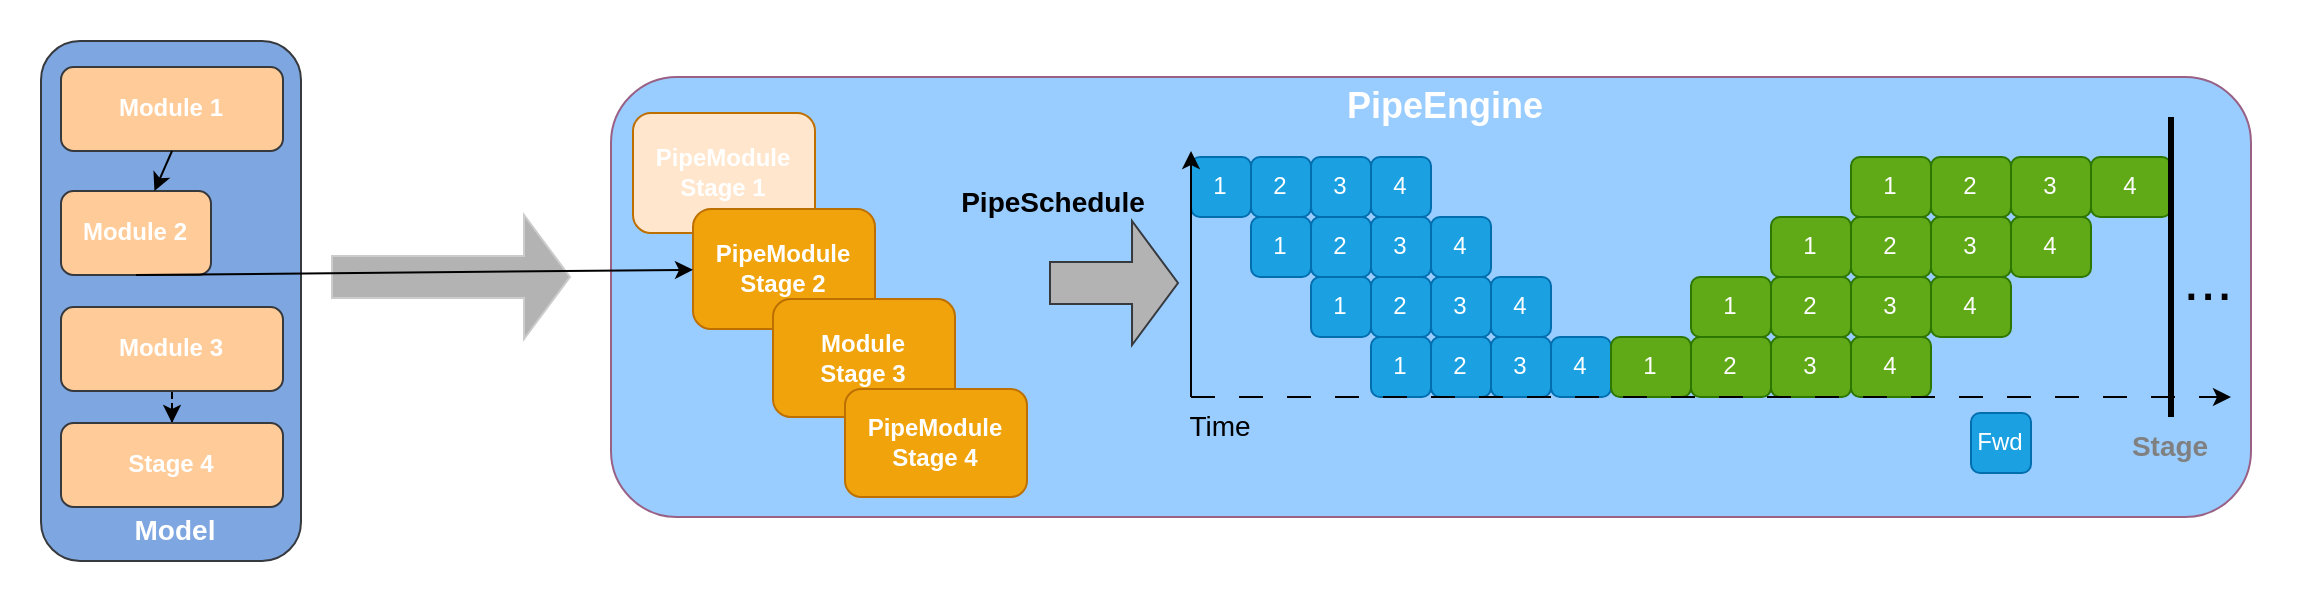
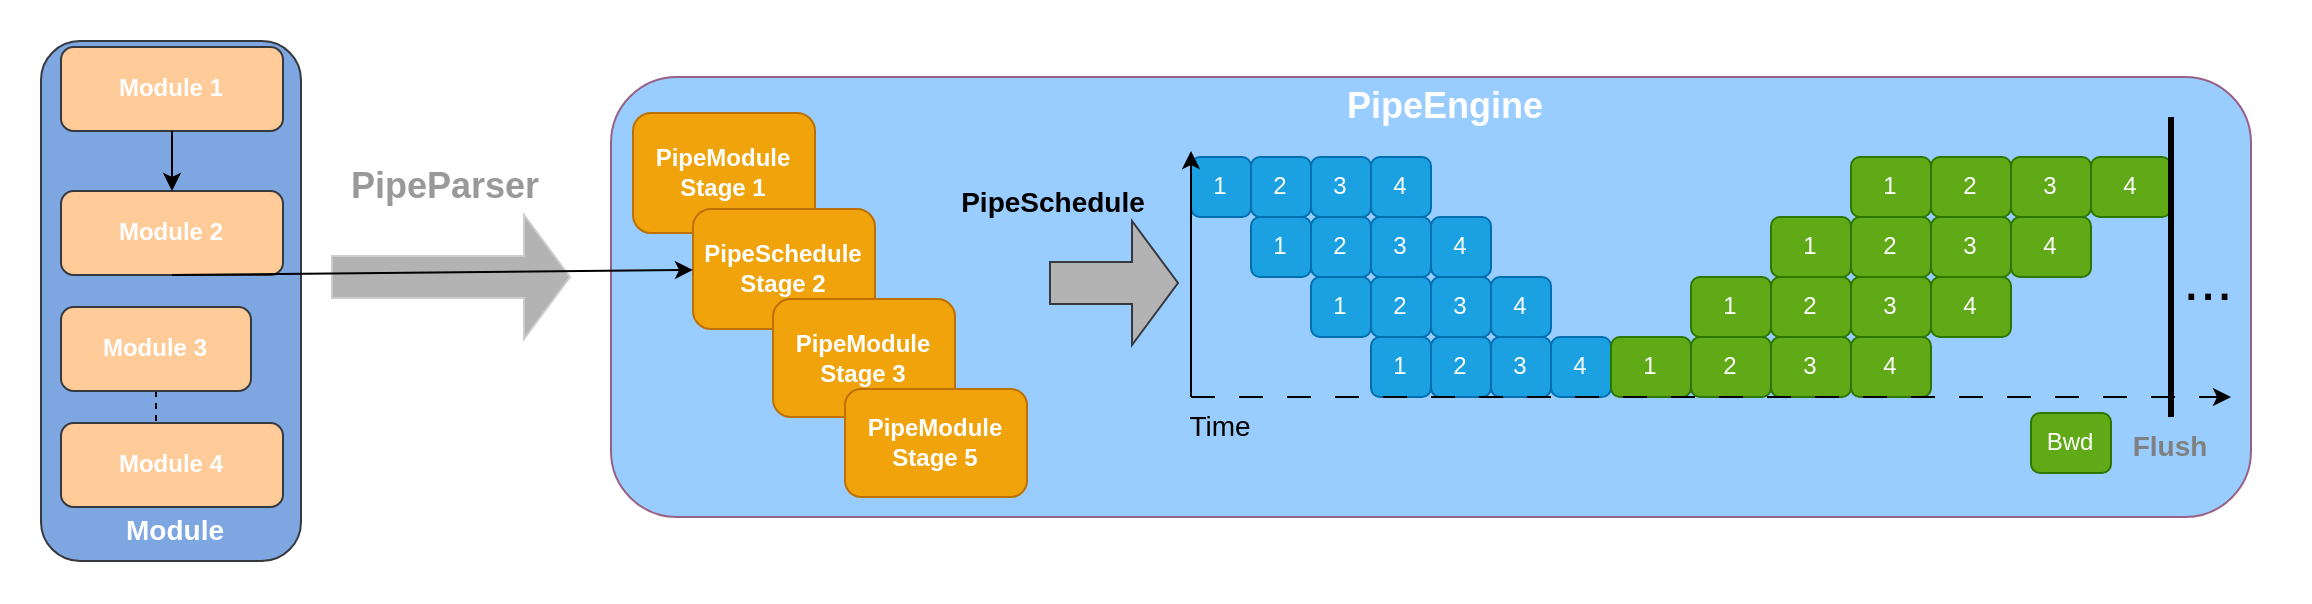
node "Module 1": moved (172, 109) -> (172, 89)
node "PipeModule Stage 1": fillcolor #ffe6cc -> #f0a30a
node "PipeParser": added
node "Module 2": size 150x84 -> 222x84
node "PipeModule Stage 2": label "PipeModule Stage 2" -> "PipeSchedule Stage 2"
node "Module 3": size 222x84 -> 190x84
node "Module Stage 3": label "Module Stage 3" -> "PipeModule Stage 3"
node "PipeModule Stage 4": label "PipeModule Stage 4" -> "PipeModule Stage 5"
node "Fwd": removed
node "Bwd": added
node "Stage": label "Stage" -> "Flush"
node "Stage 4": label "Stage 4" -> "Module 4"
node "Model": label "Model" -> "Module"
